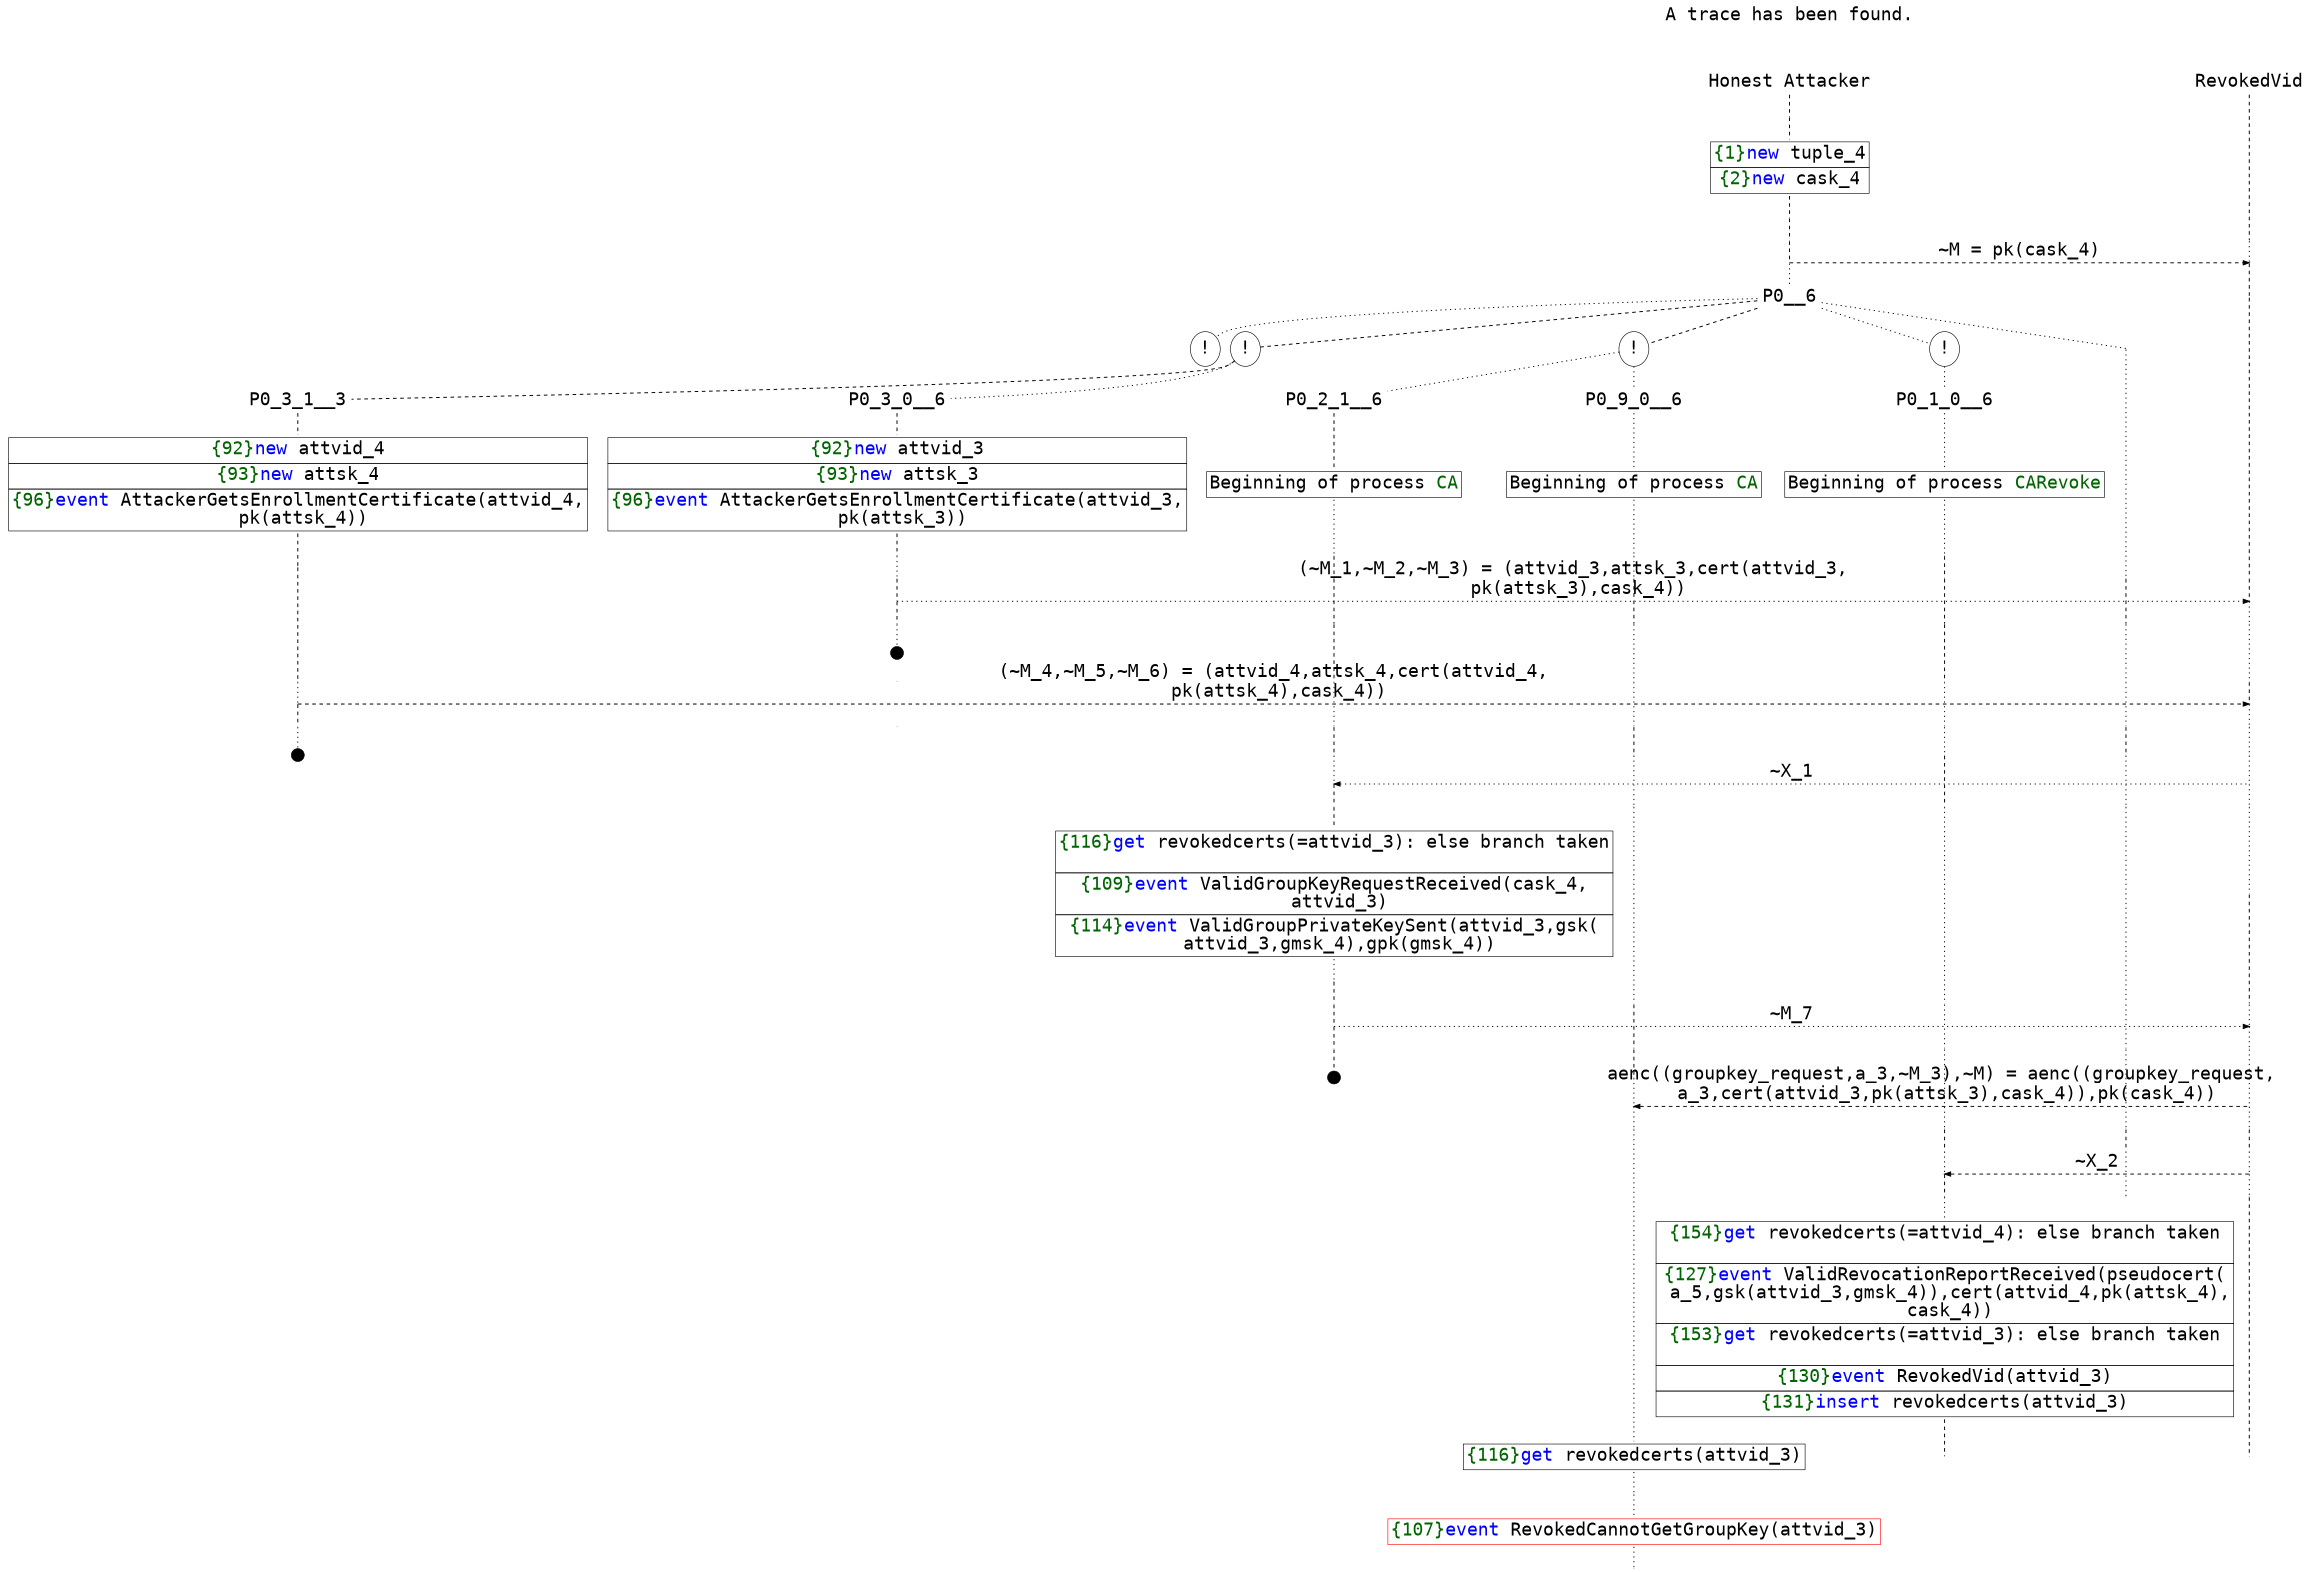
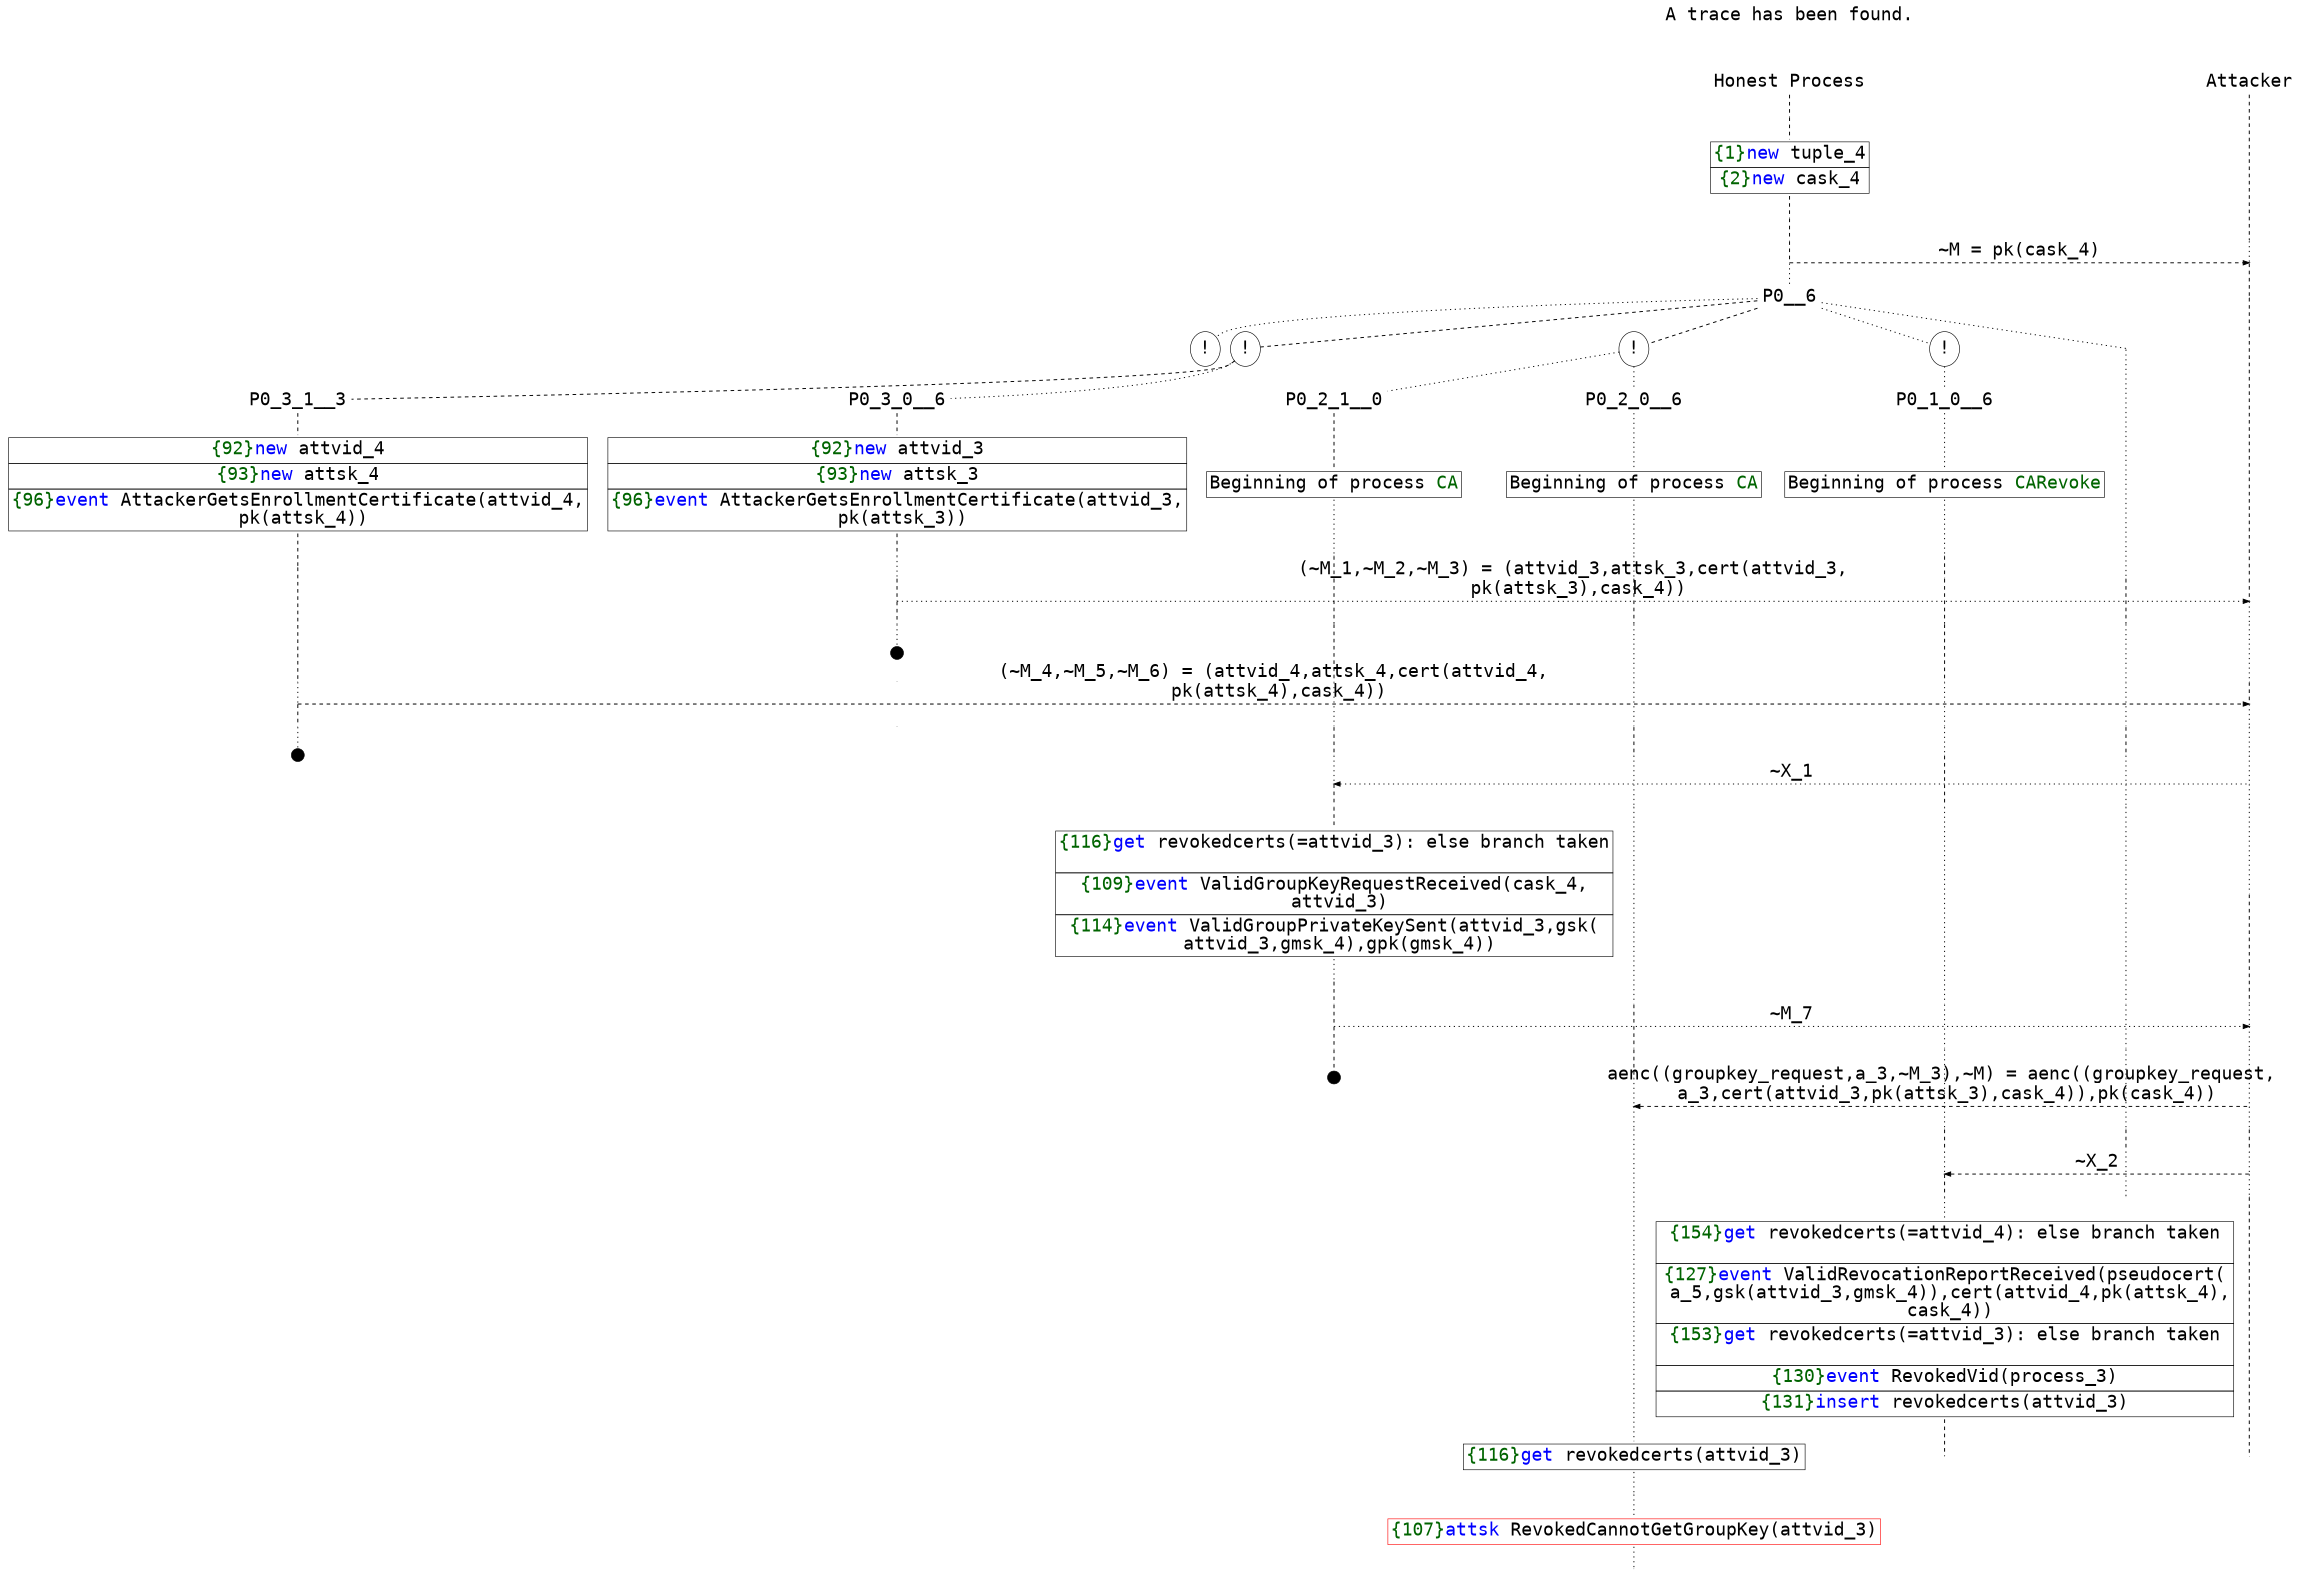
node "Honest Attacker": label "Honest Attacker" -> "Honest Process"
node "RevokedVid": label "RevokedVid" -> "Attacker"
node "P0_2_1__6": label "P0_2_1__6" -> "P0_2_1__0"
node "P0_9_0__6": label "P0_9_0__6" -> "P0_2_0__6"
node "{154}": text "RevokedVid(attvid_3)" -> "RevokedVid(process_3)"
node "{107}": text "event" -> "attsk"
